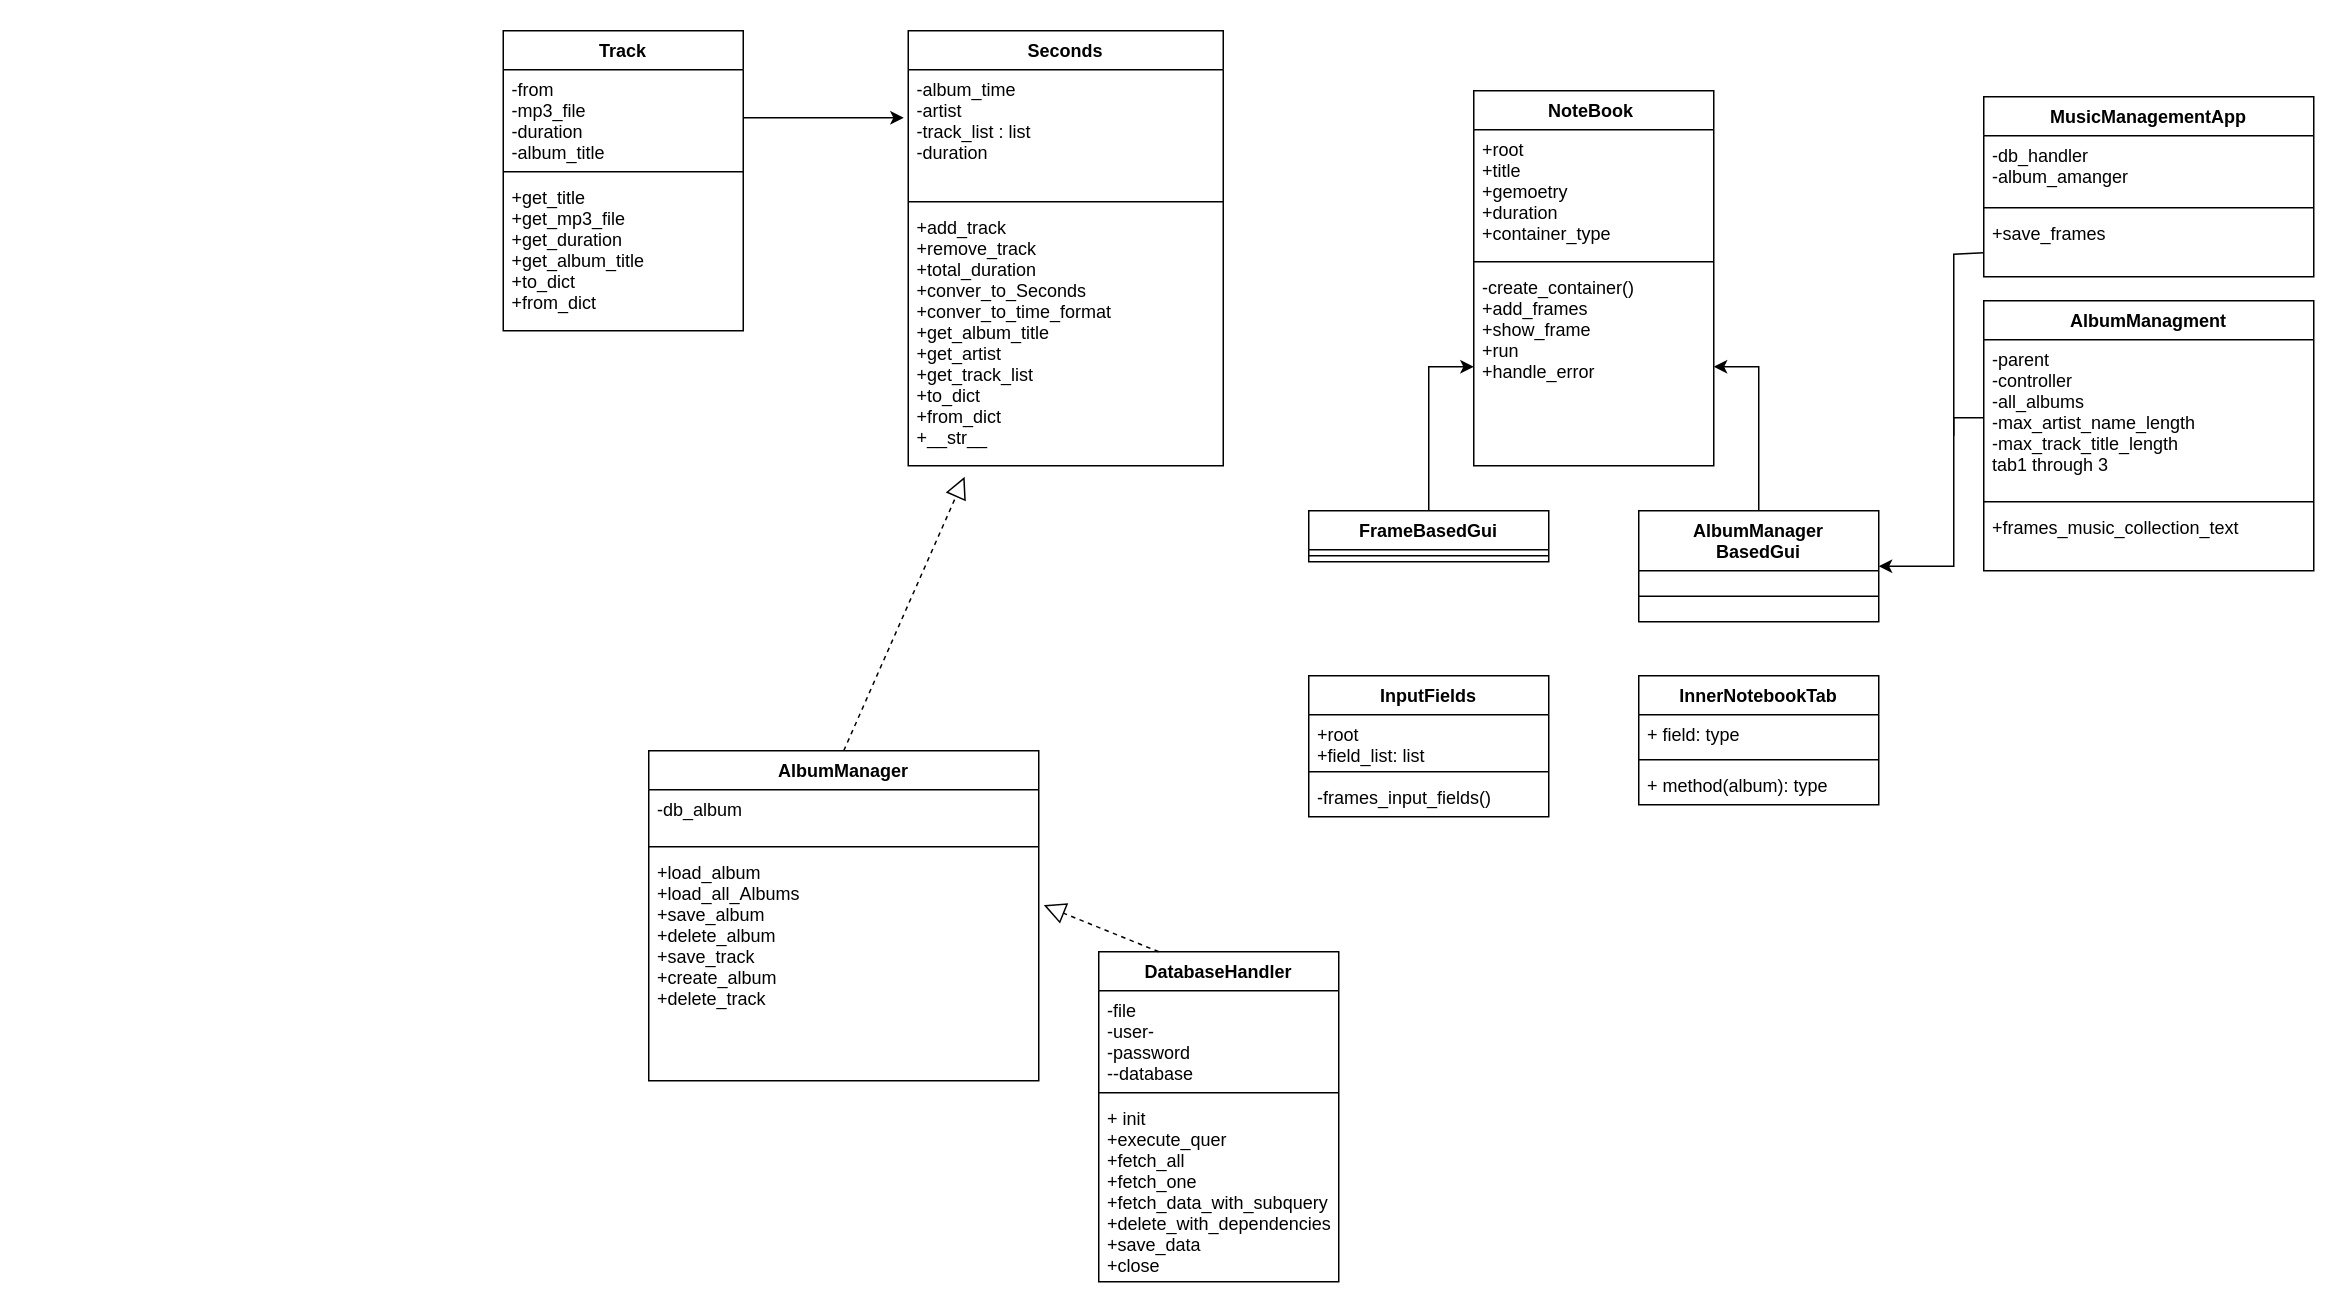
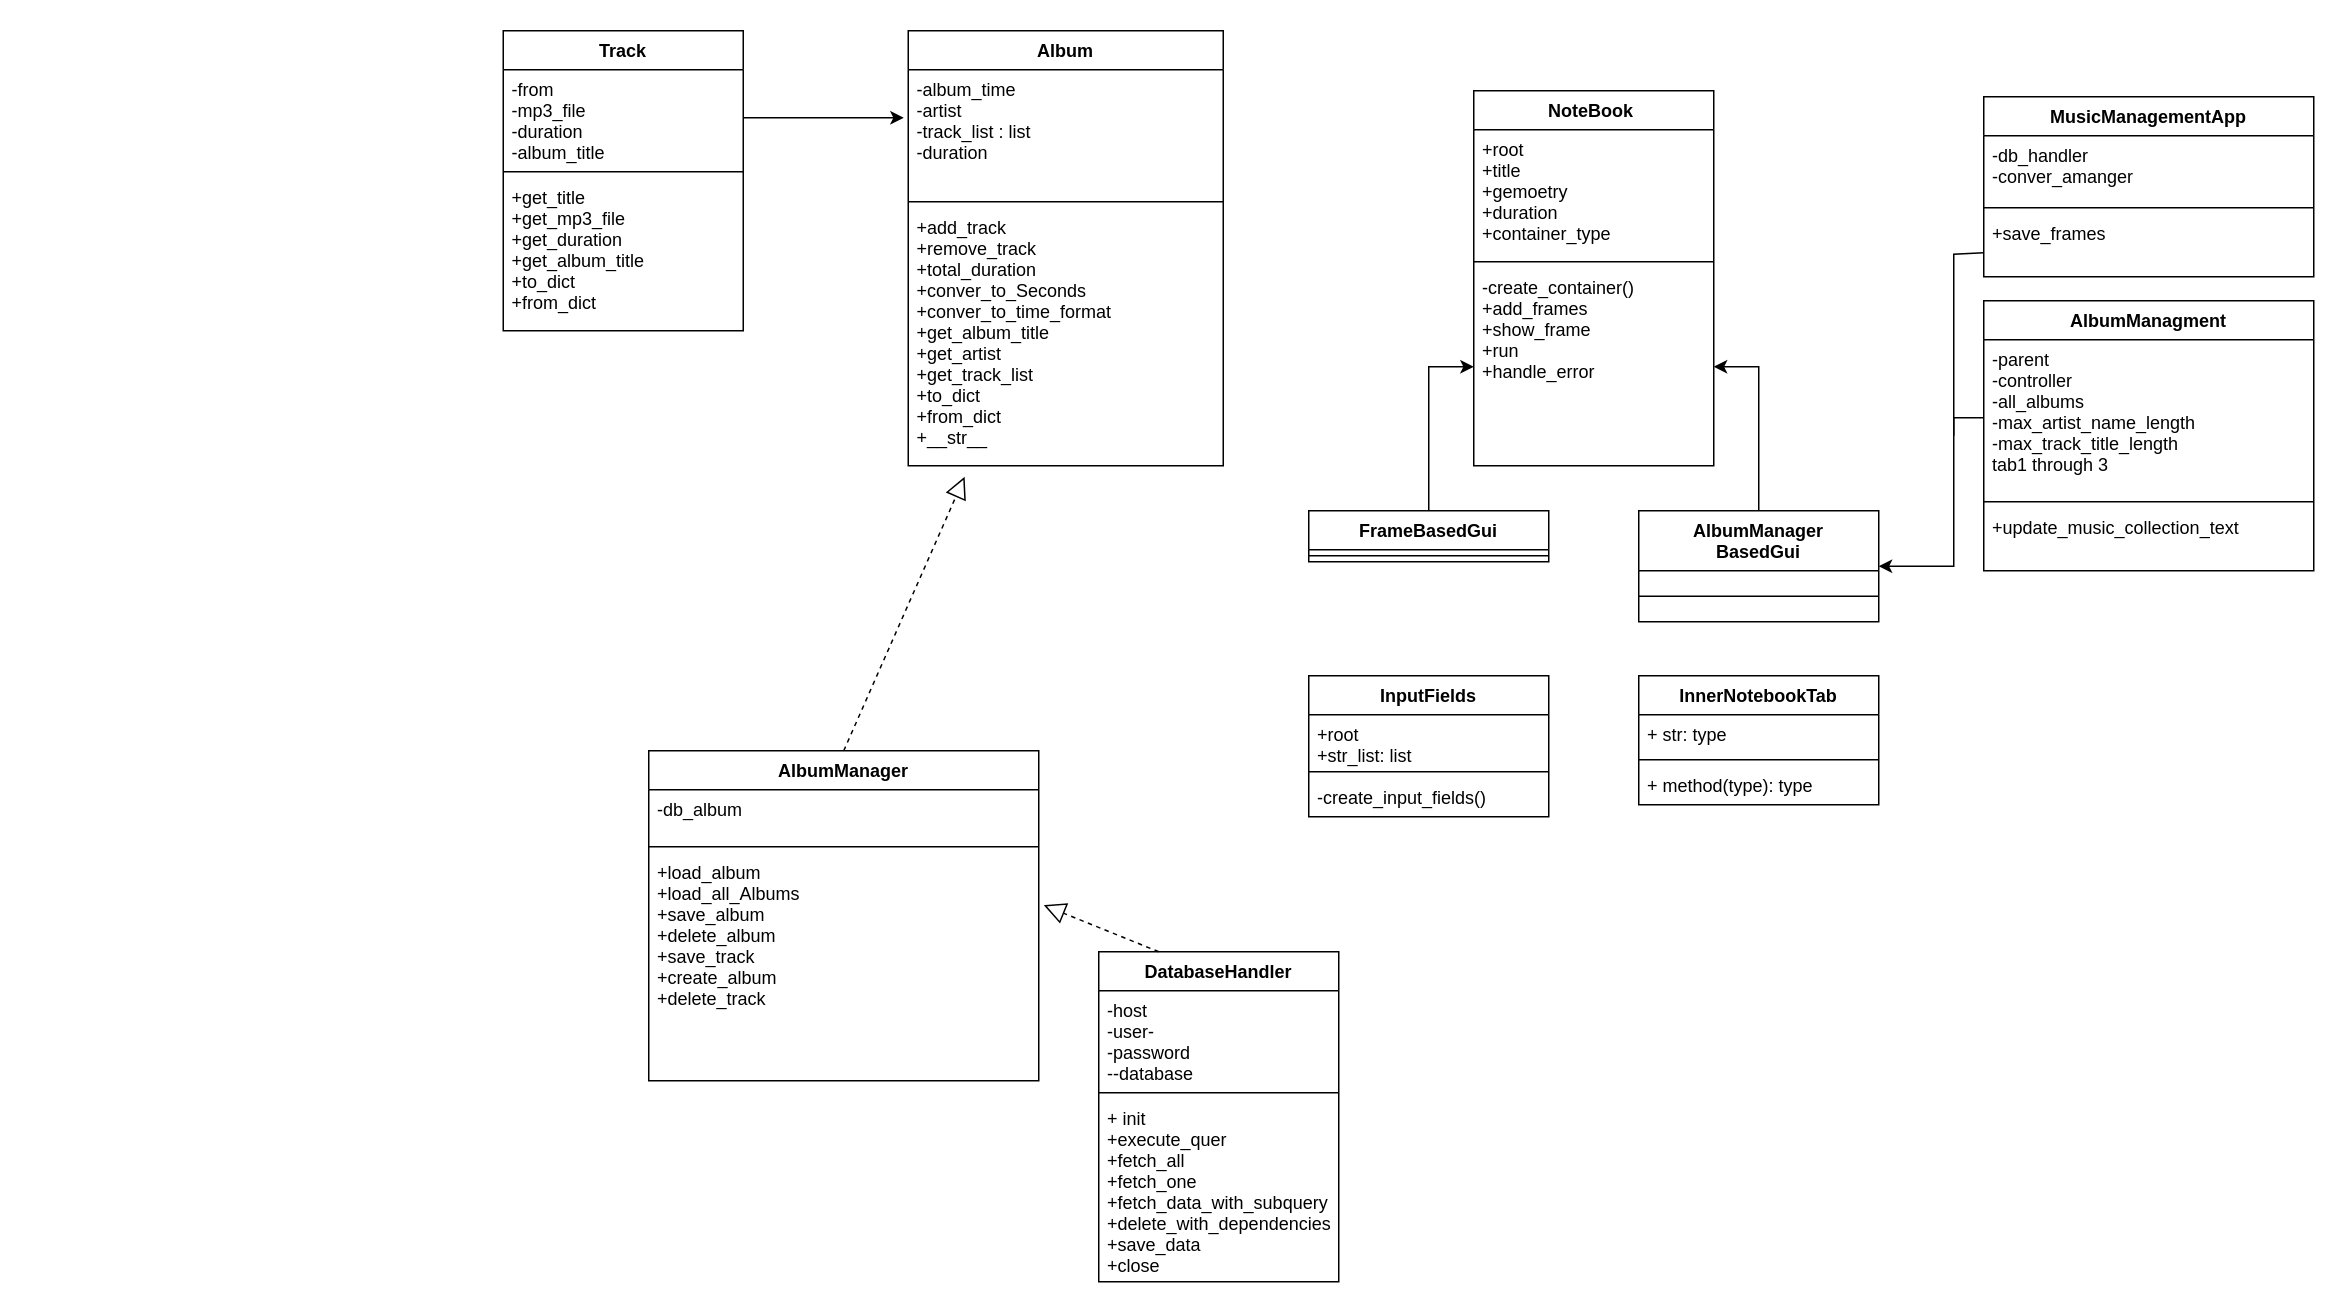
node "Seconds": label "Seconds" -> "Album"
node "-db_handler -album_amanger": label "-db_handler -album_amanger" -> "-db_handler -conver_amanger"
node "+frames_music_collection_text": label "+frames_music_collection_text" -> "+update_music_collection_text"
node "+root +field_list: list": label "+root +field_list: list" -> "+root +str_list: list"
node "+ field: type": label "+ field: type" -> "+ str: type"
node "+ method(album): type": label "+ method(album): type" -> "+ method(type): type"
node "-frames_input_fields()": label "-frames_input_fields()" -> "-create_input_fields()"
node "-file -user- -password --database": label "-file -user- -password --database" -> "-host -user- -password --database"
